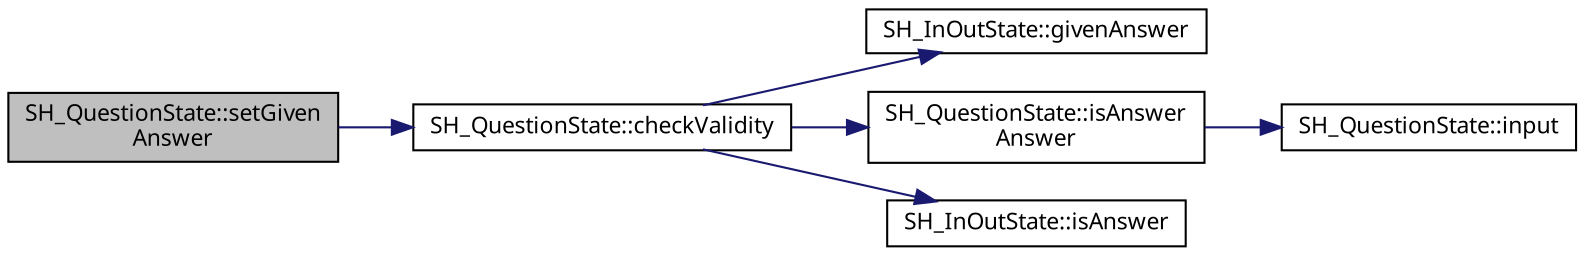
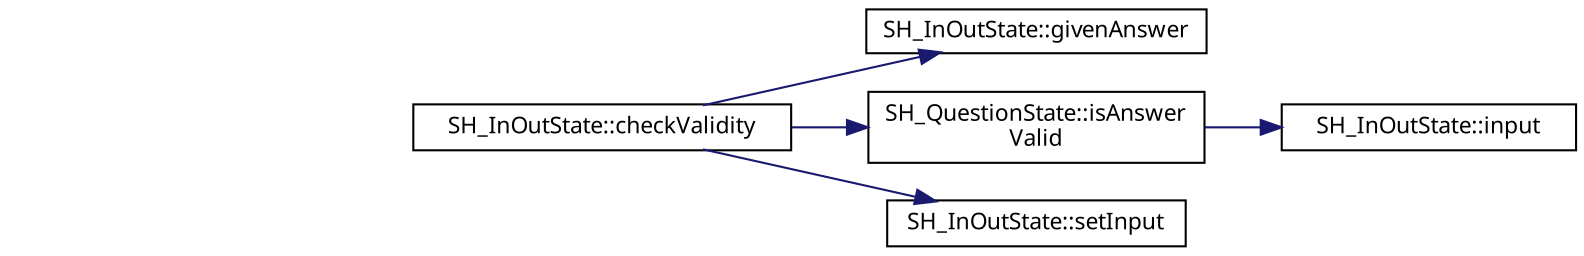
node "SH_QuestionState::setGiven Answer": removed
node "SH_QuestionState::checkValidity": label "SH_QuestionState::checkValidity" -> "SH_InOutState::checkValidity"
node "SH_QuestionState::isAnswer Answer": label "SH_QuestionState::isAnswer Answer" -> "SH_QuestionState::isAnswer Valid"
node "SH_QuestionState::input": label "SH_QuestionState::input" -> "SH_InOutState::input"
node "SH_InOutState::isAnswer": label "SH_InOutState::isAnswer" -> "SH_InOutState::setInput"
